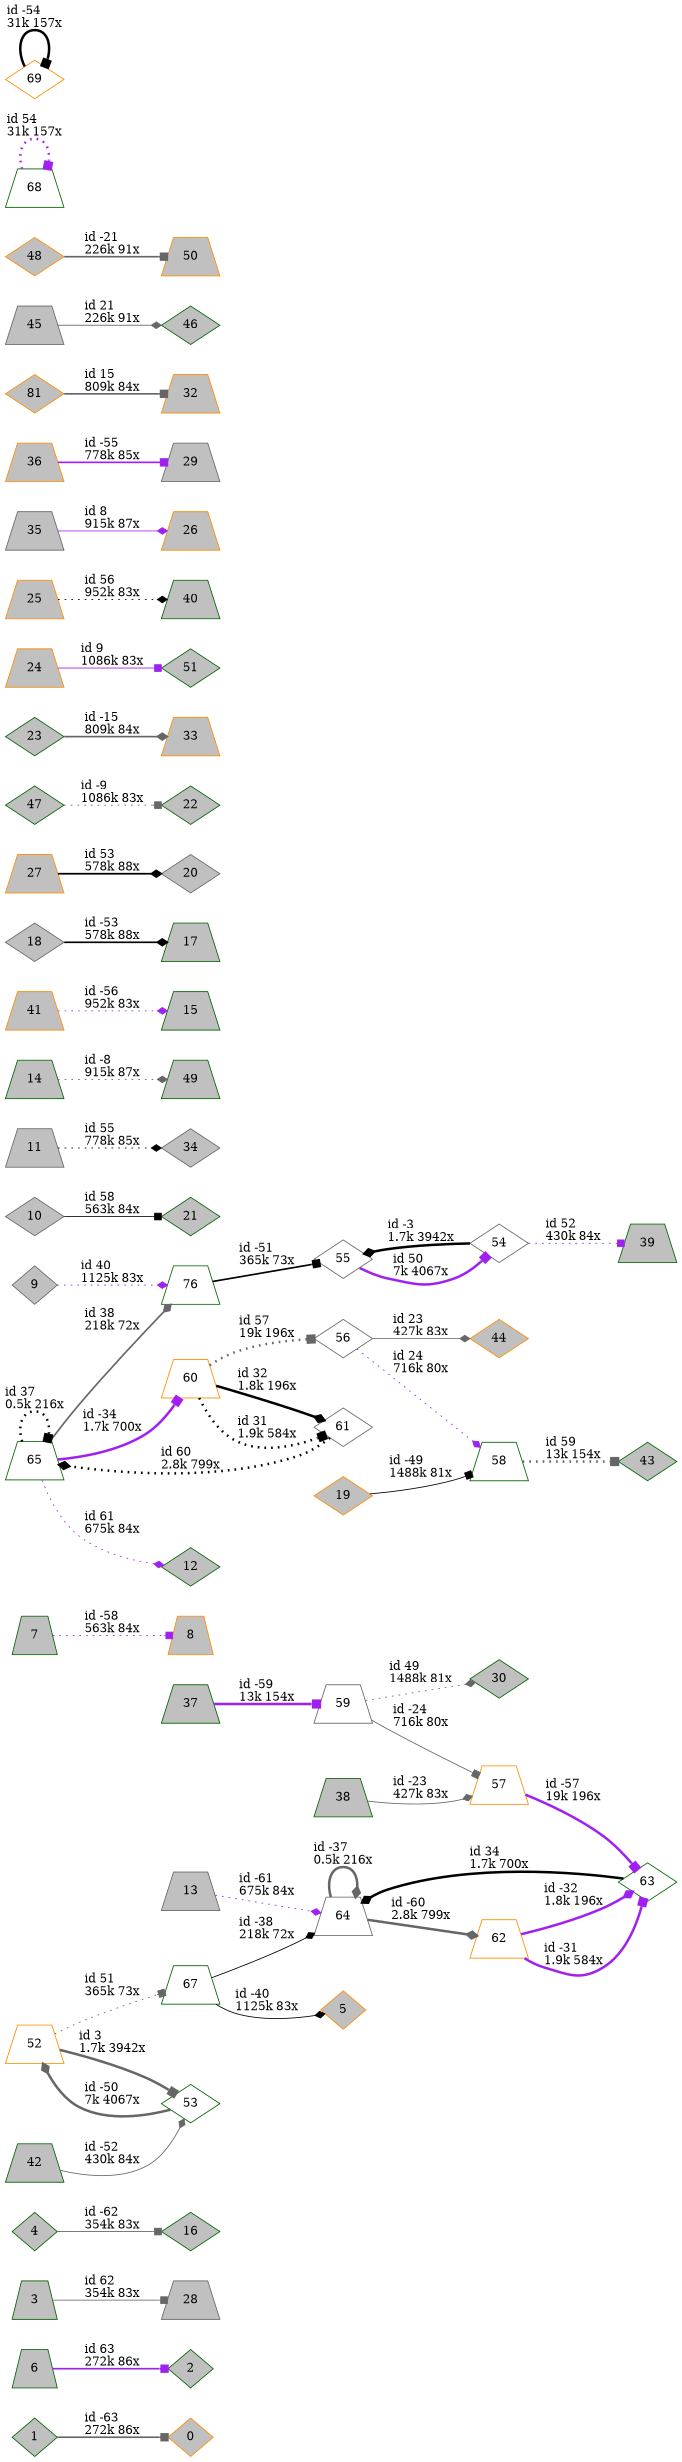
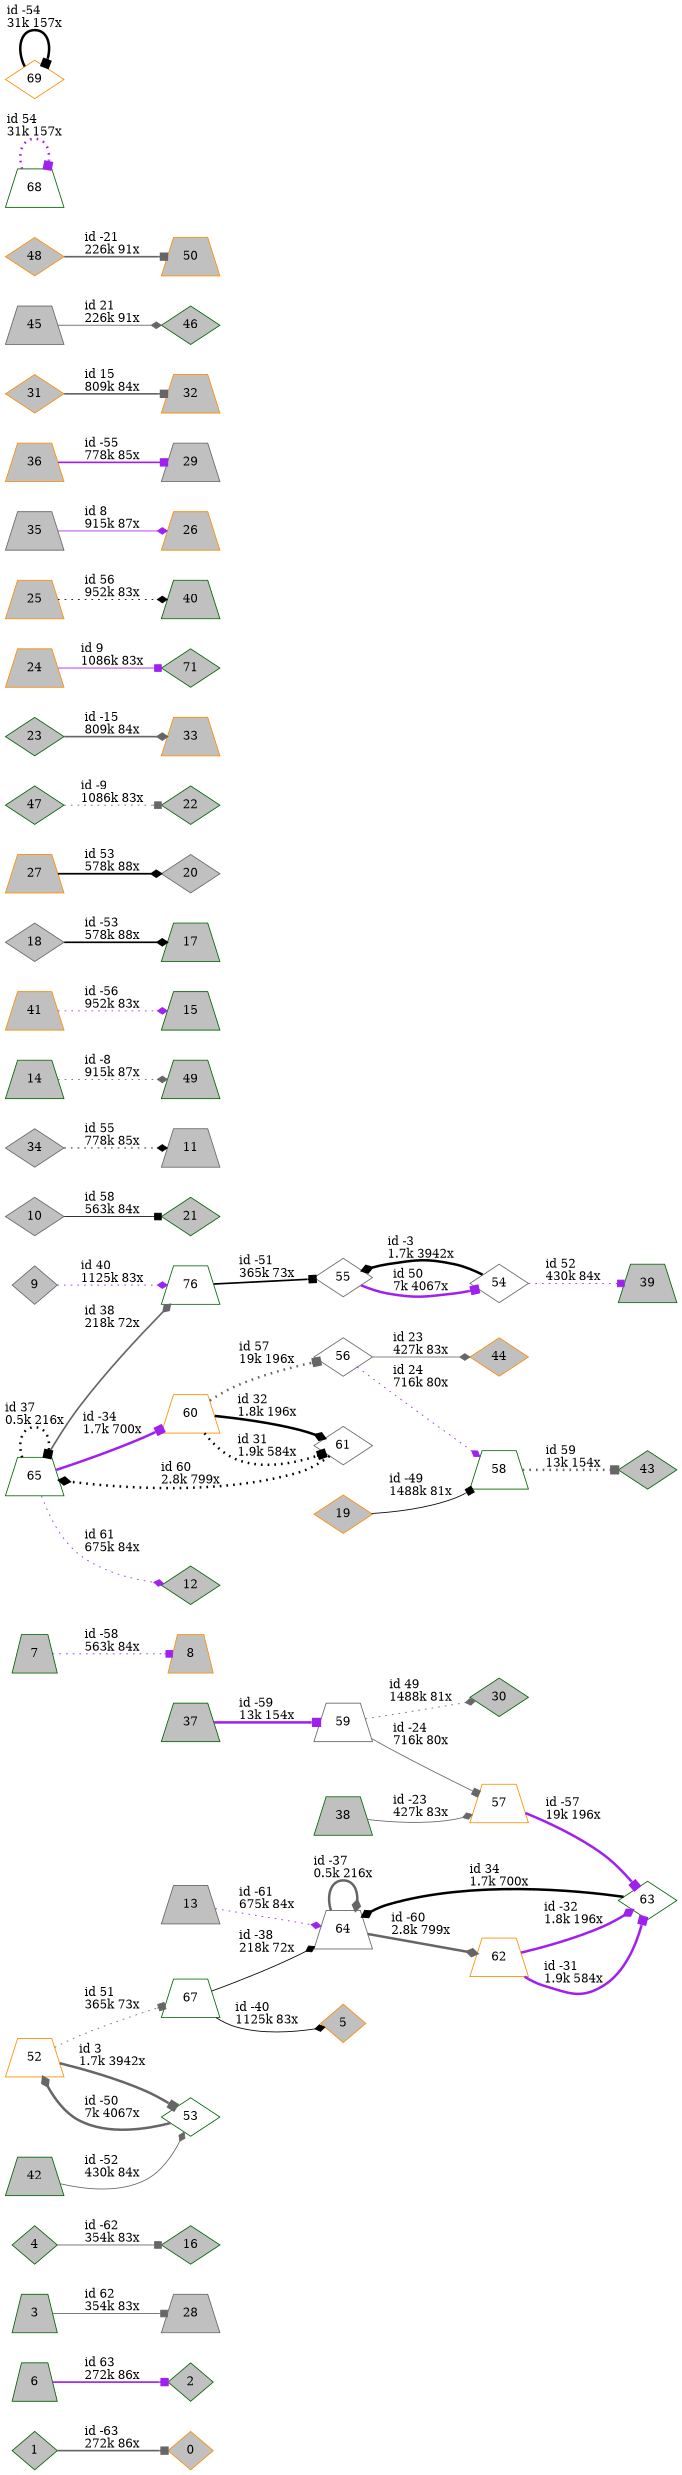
node "81": label "81" -> "31"
node "51": label "51" -> "71"
edge "11" -> "34": reversed
